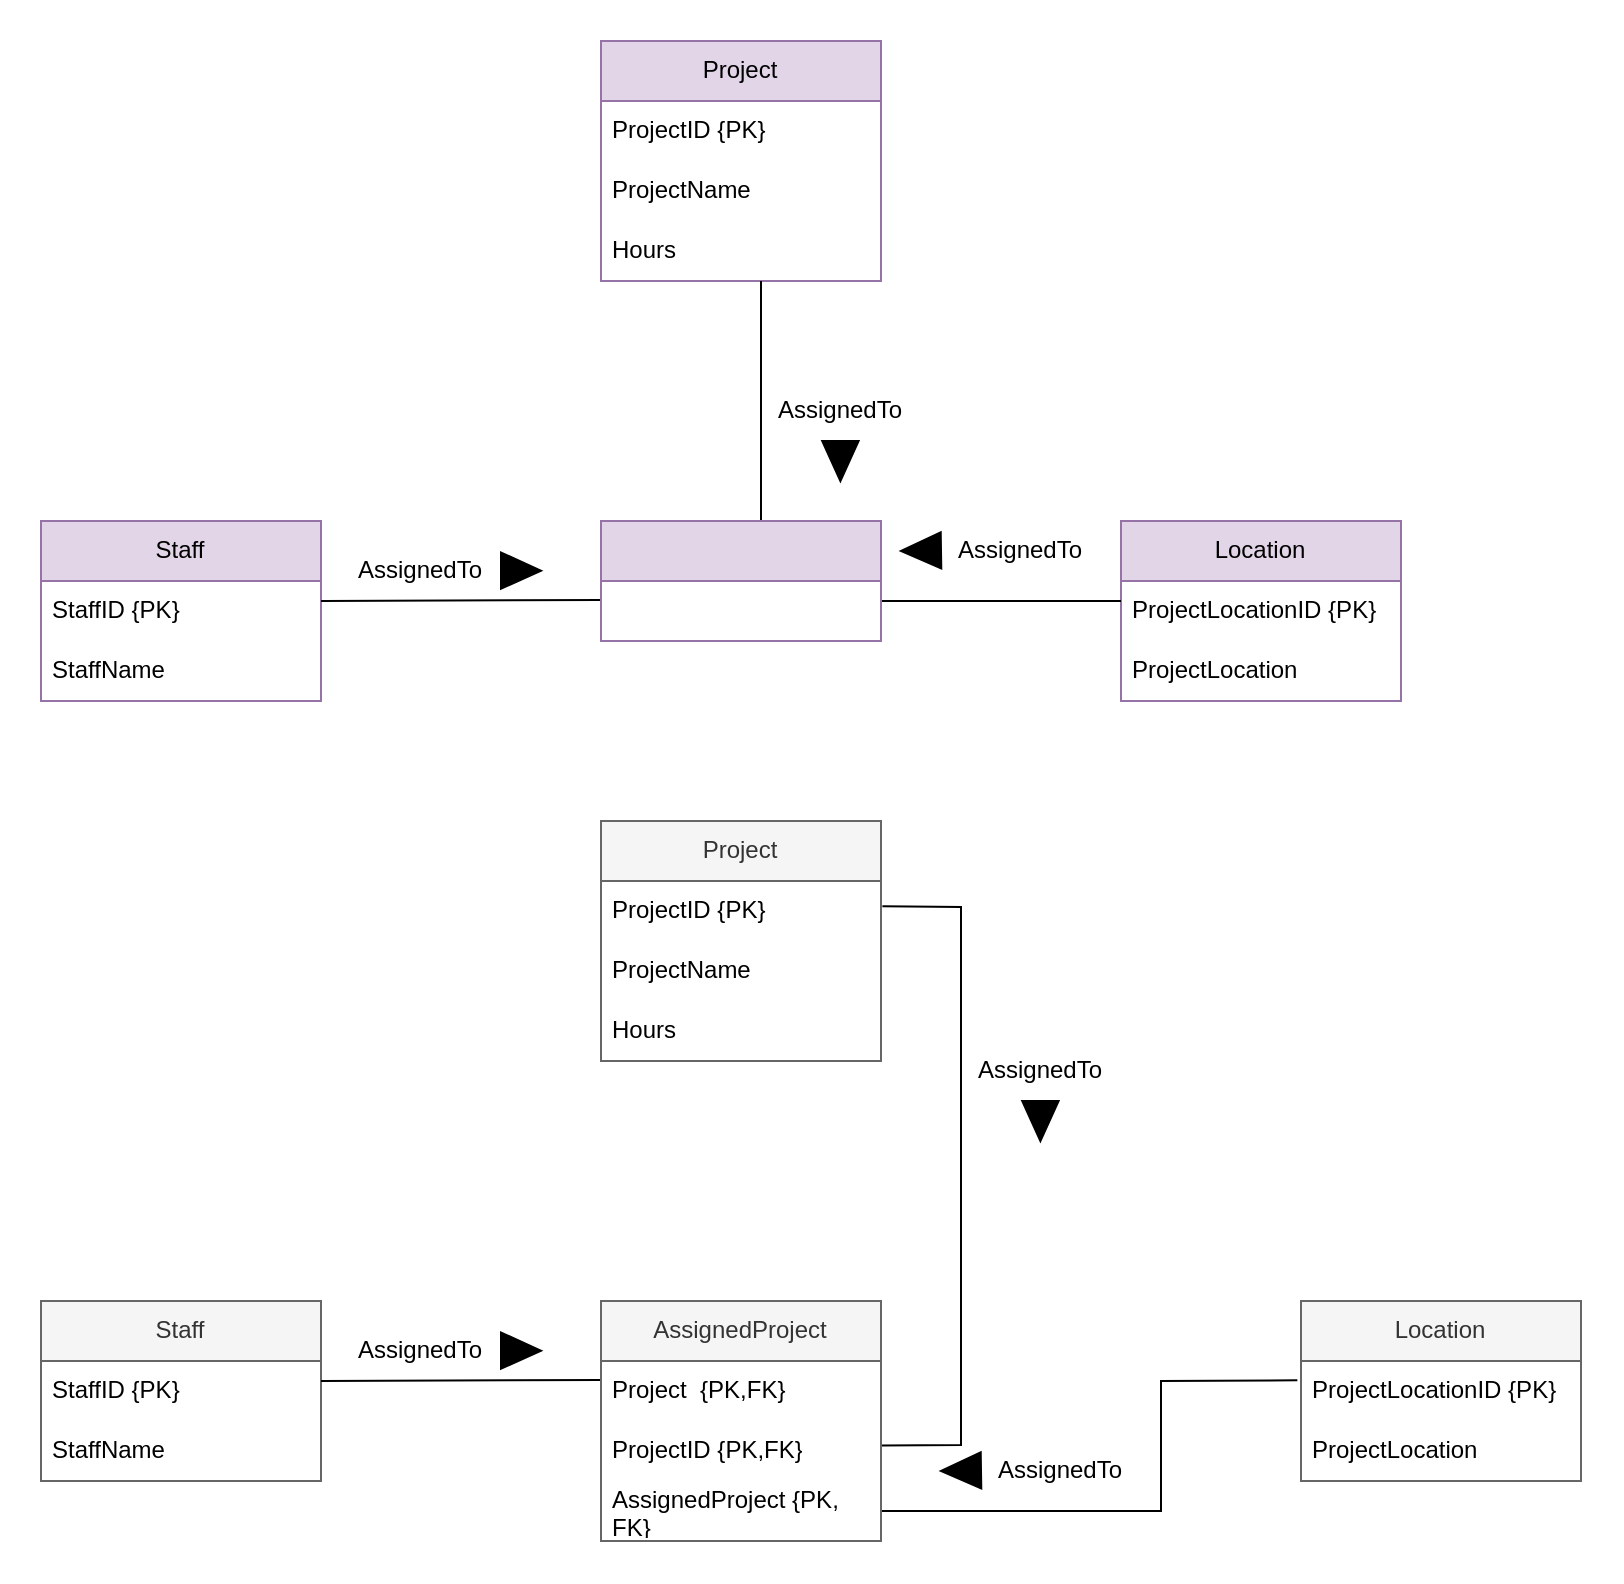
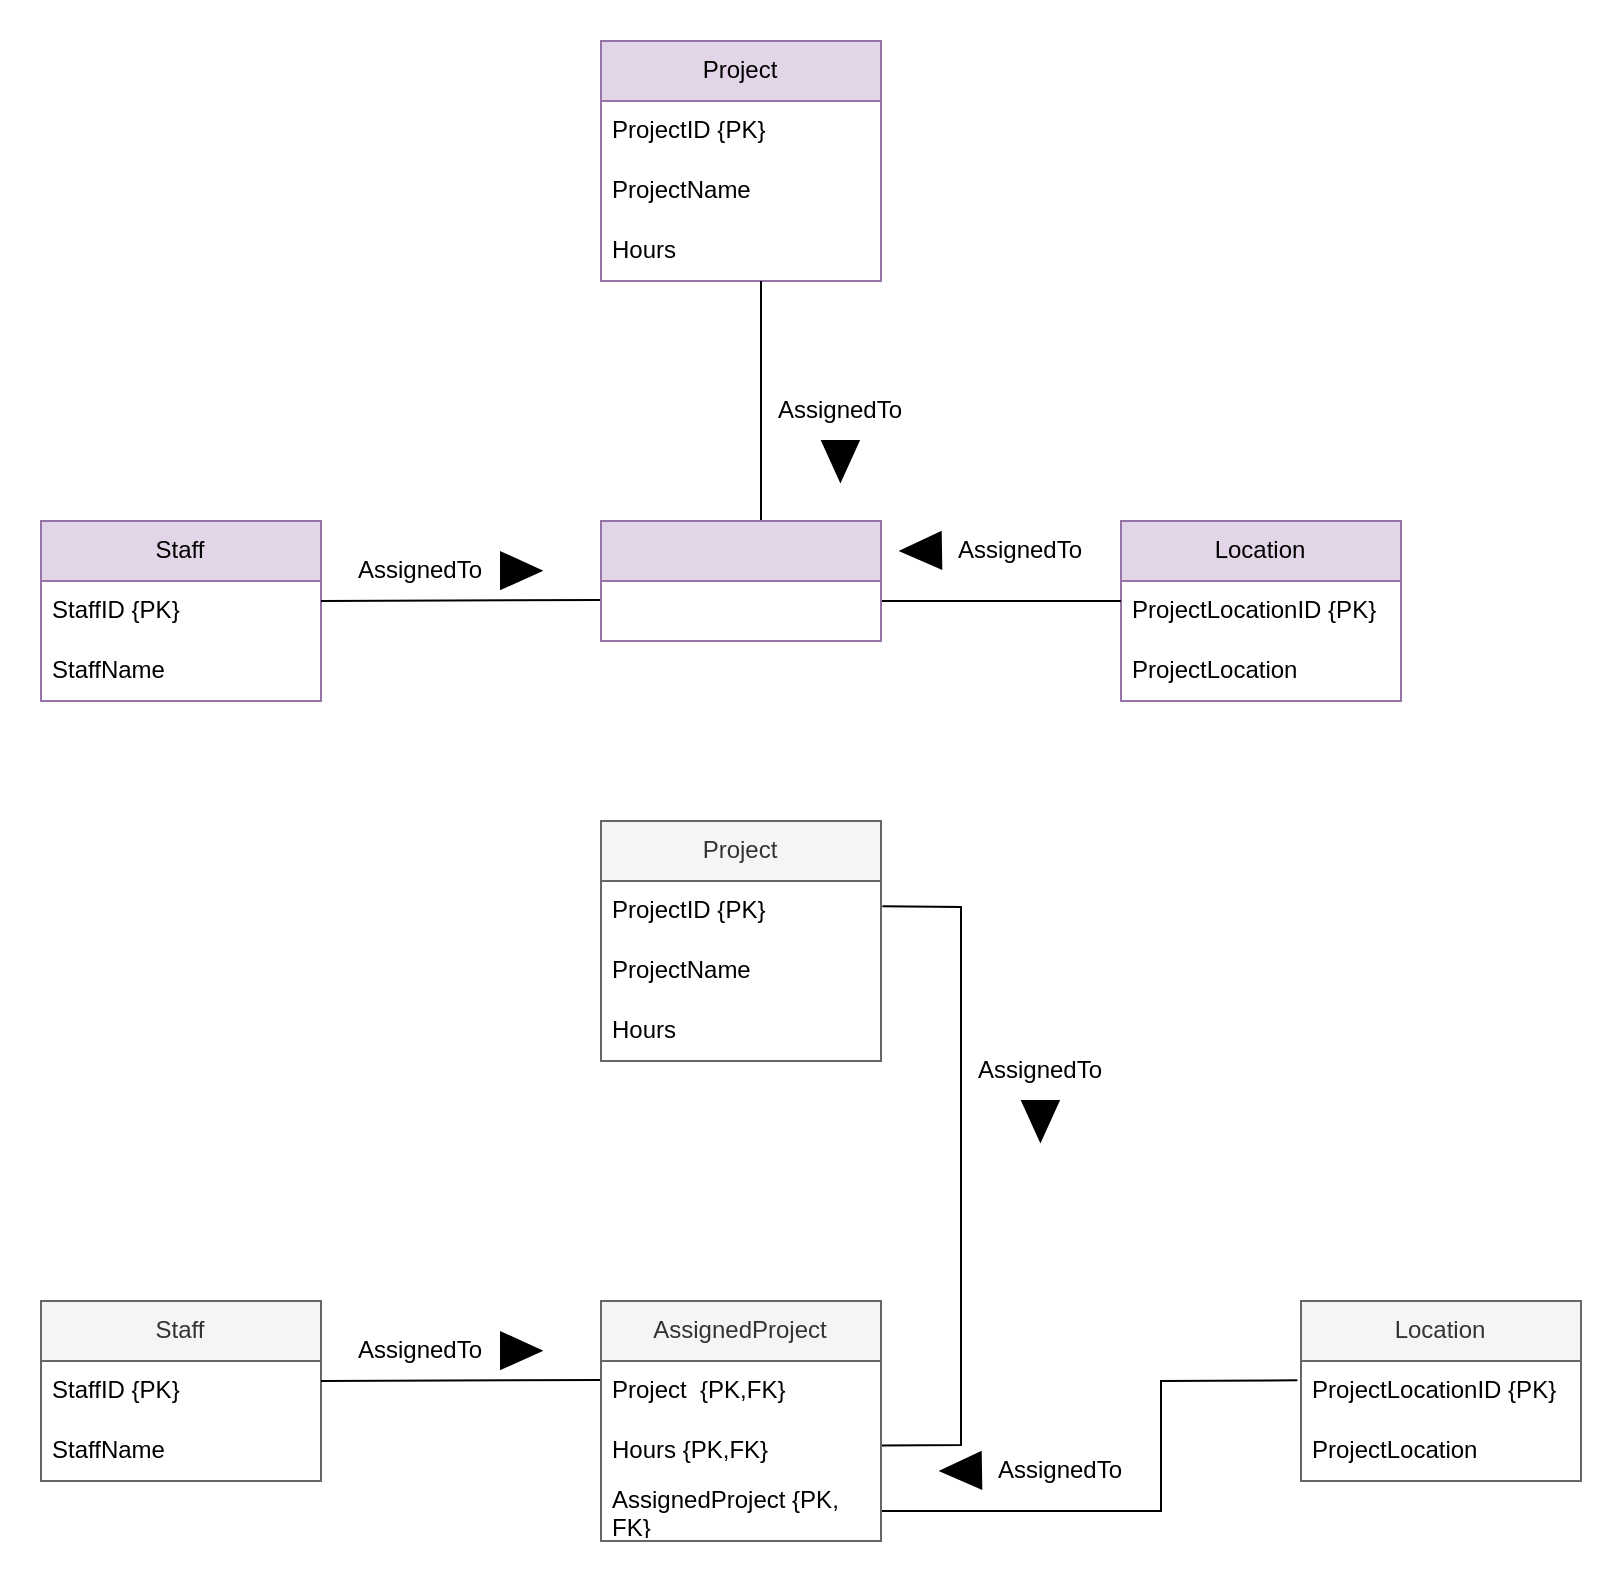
node "ProjectID {PK,FK}": label "ProjectID {PK,FK}" -> "Hours {PK,FK}"
